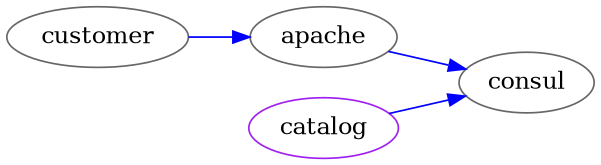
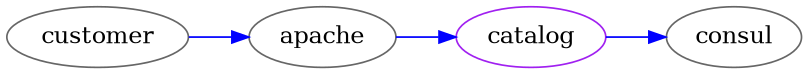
edge "apache" -> "consul": now "apache" -> "catalog"
